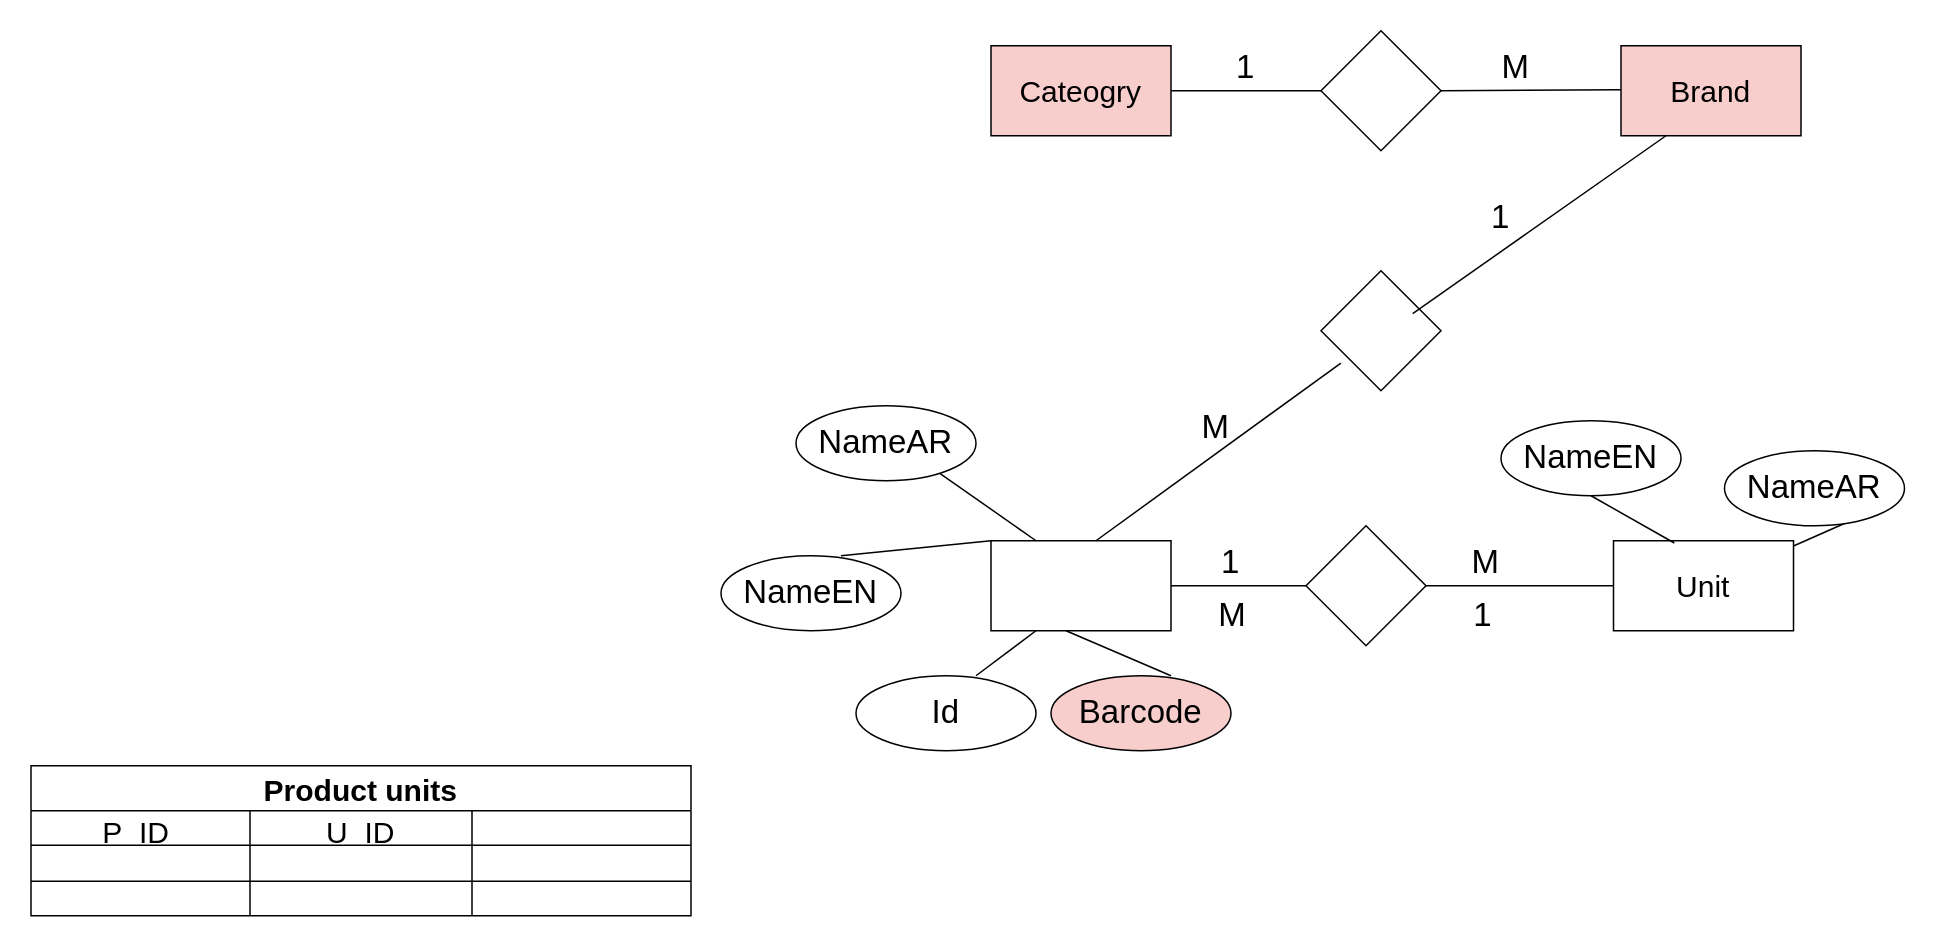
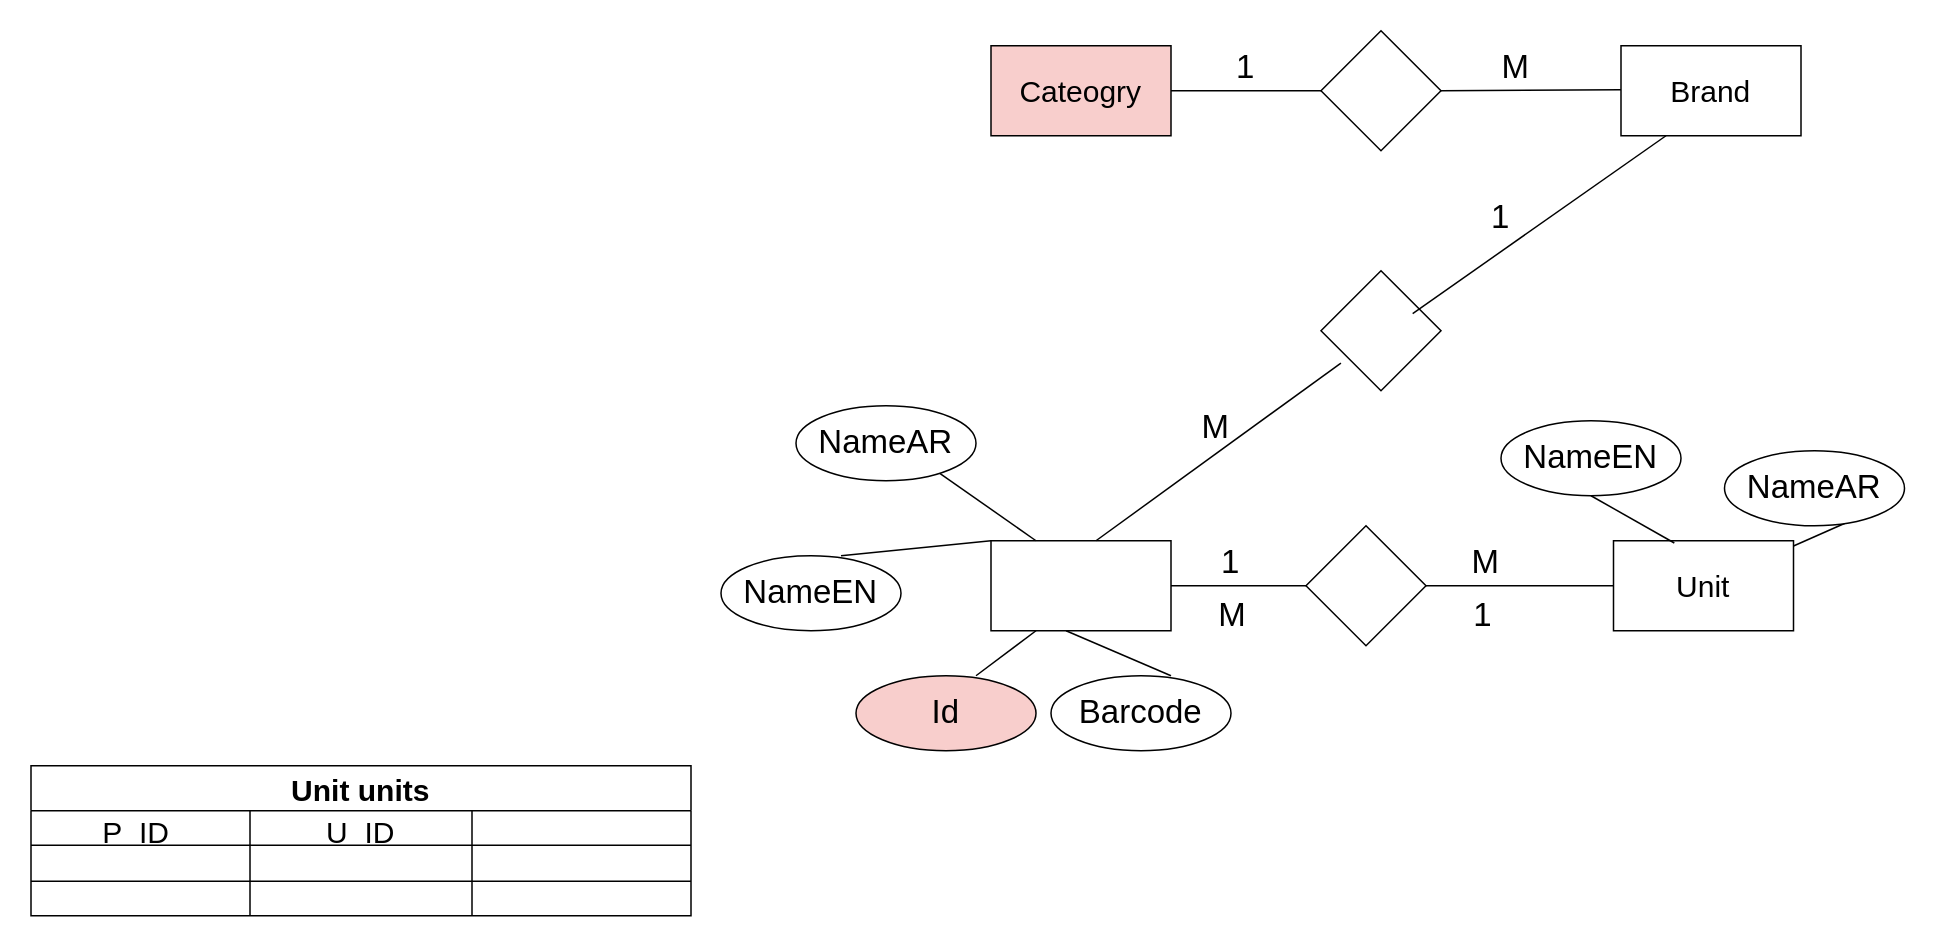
node "Brand": fillcolor #f8cecc -> #ffffff
node "Id": fillcolor #ffffff -> #f8cecc
node "Barcode": fillcolor #f8cecc -> #ffffff
node "Product units": label "Product units" -> "Unit units"
